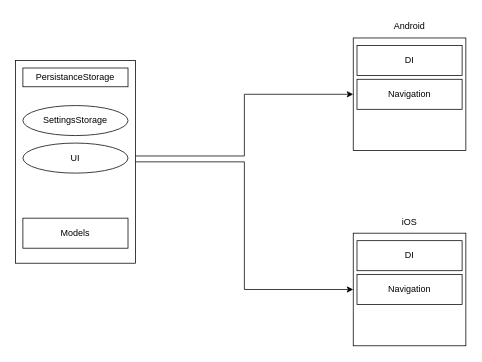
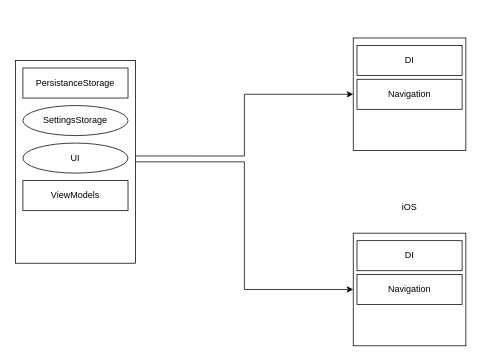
node "Android": removed
node "PersistanceStorage": size 105x19 -> 105x30
node "ViewModels": added
node "iOS": moved (409, 222) -> (409, 207)
node "Models": removed
